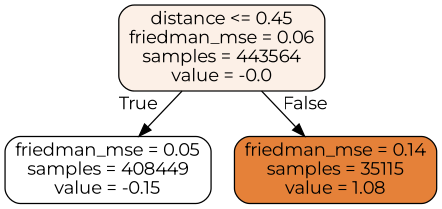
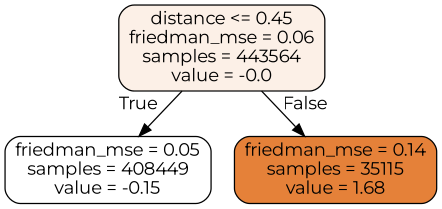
node "friedman_mse = 0.14 samples = 35115 value = 1.08": label "friedman_mse = 0.14 samples = 35115 value = 1.08" -> "friedman_mse = 0.14 samples = 35115 value = 1.68"
